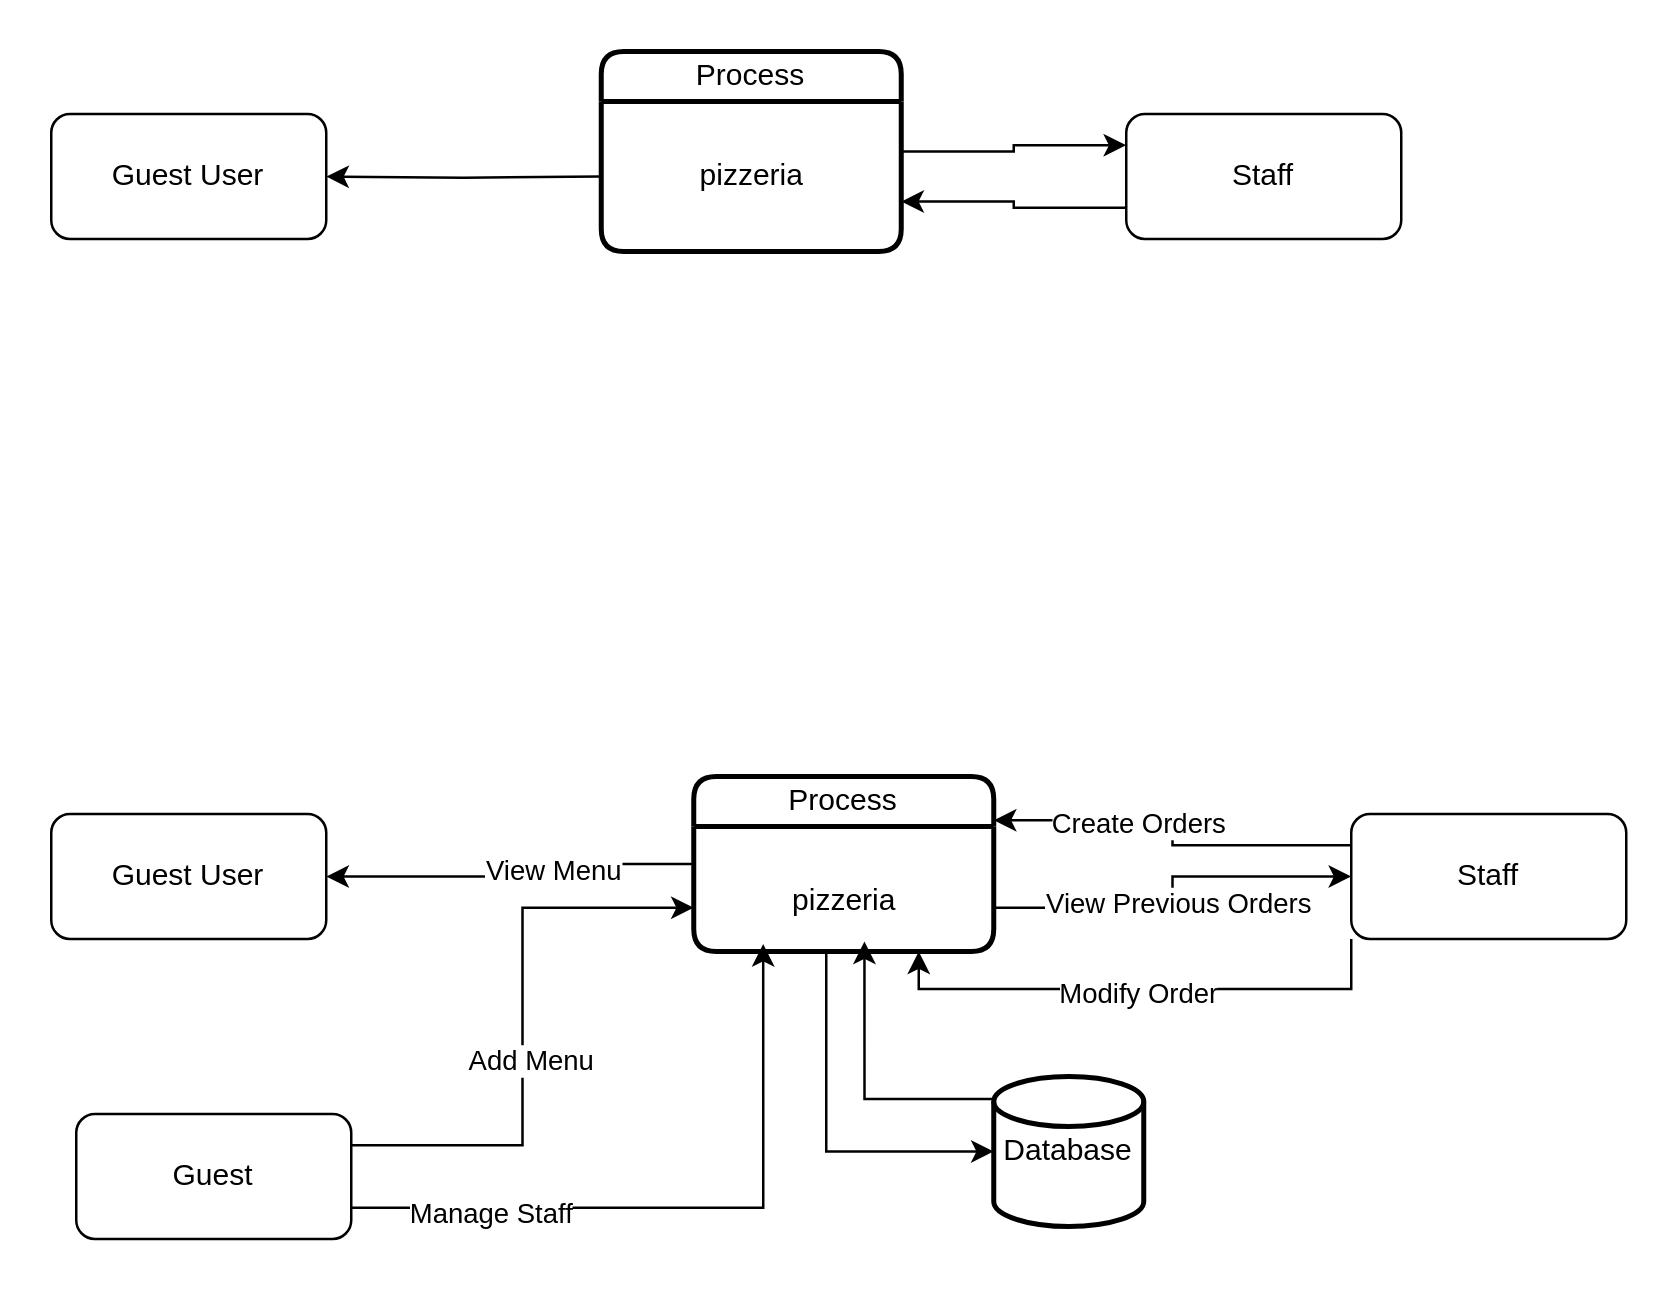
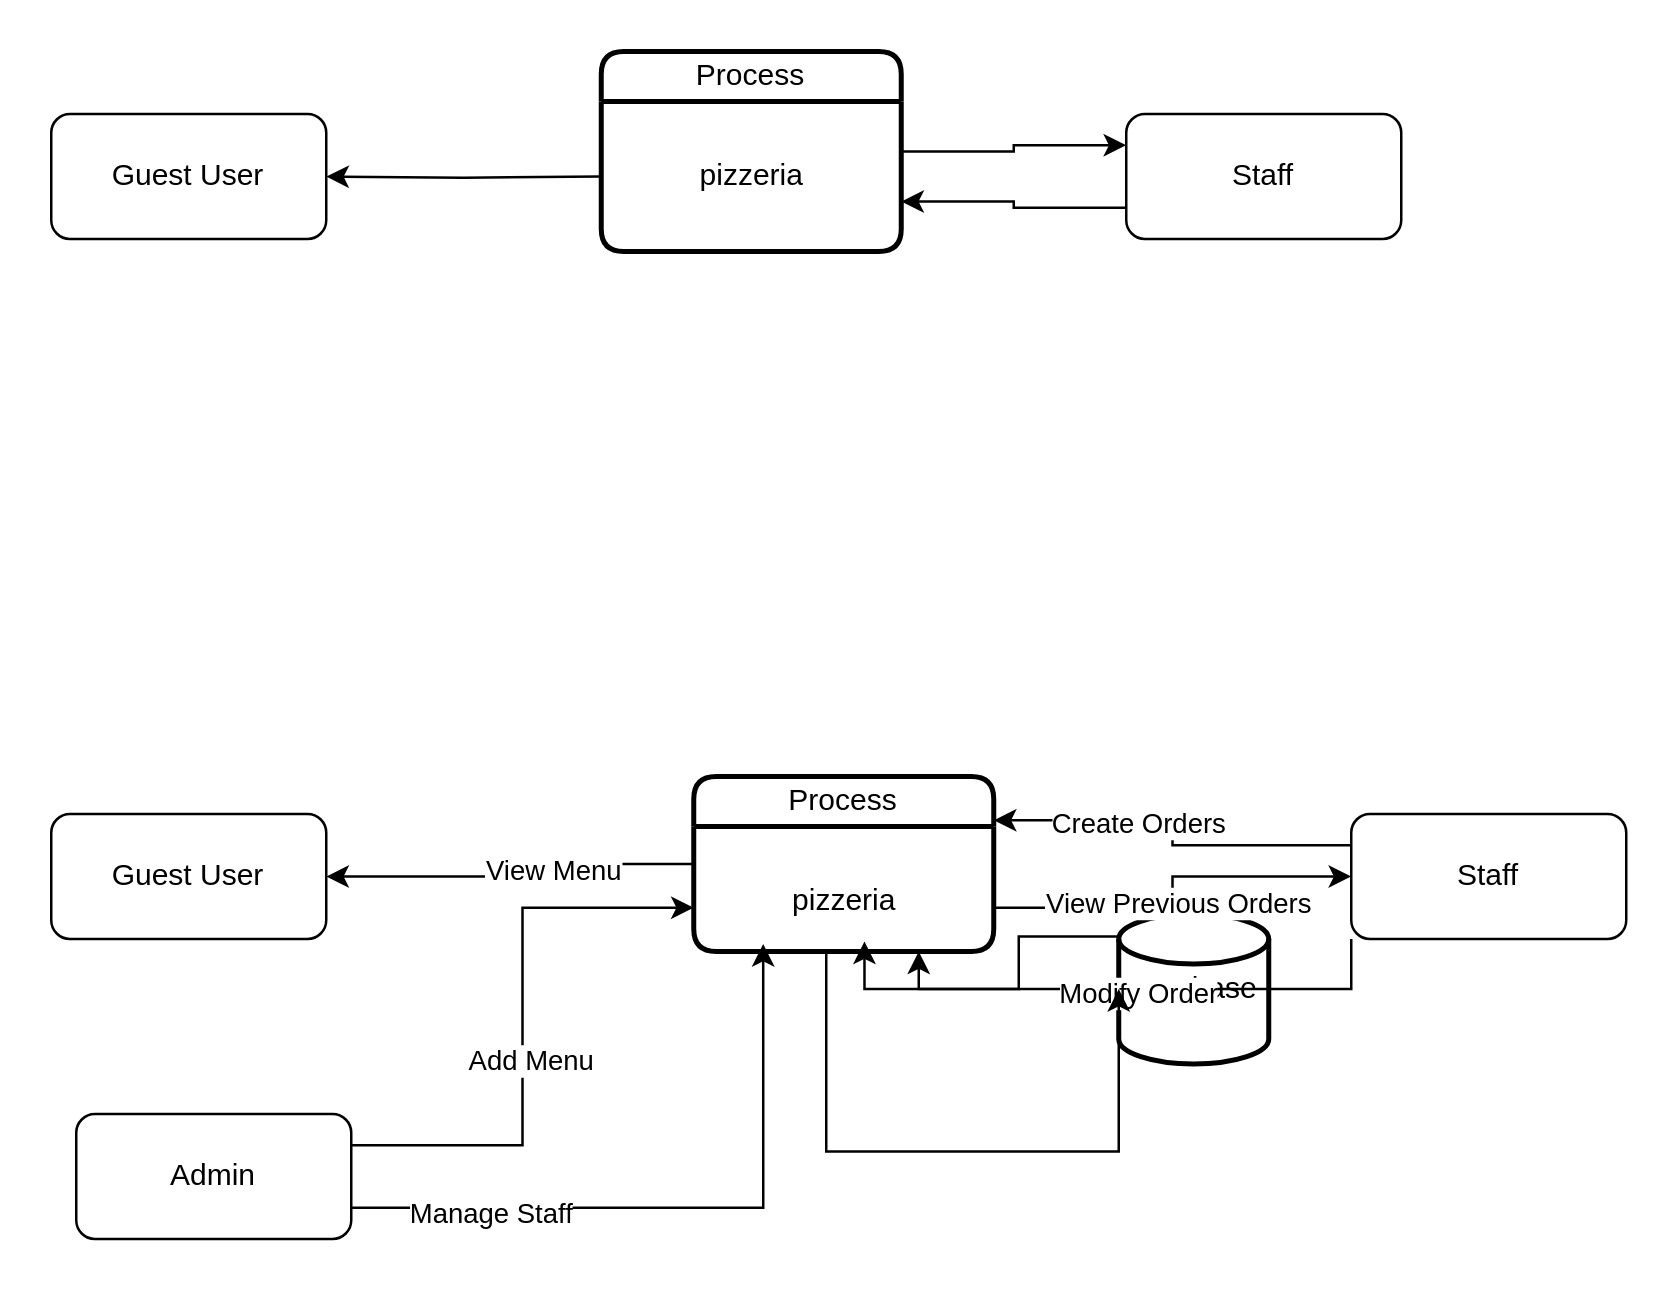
node "Database": moved (1069, 1151) -> (1194, 989)
node "Guest": label "Guest" -> "Admin"
